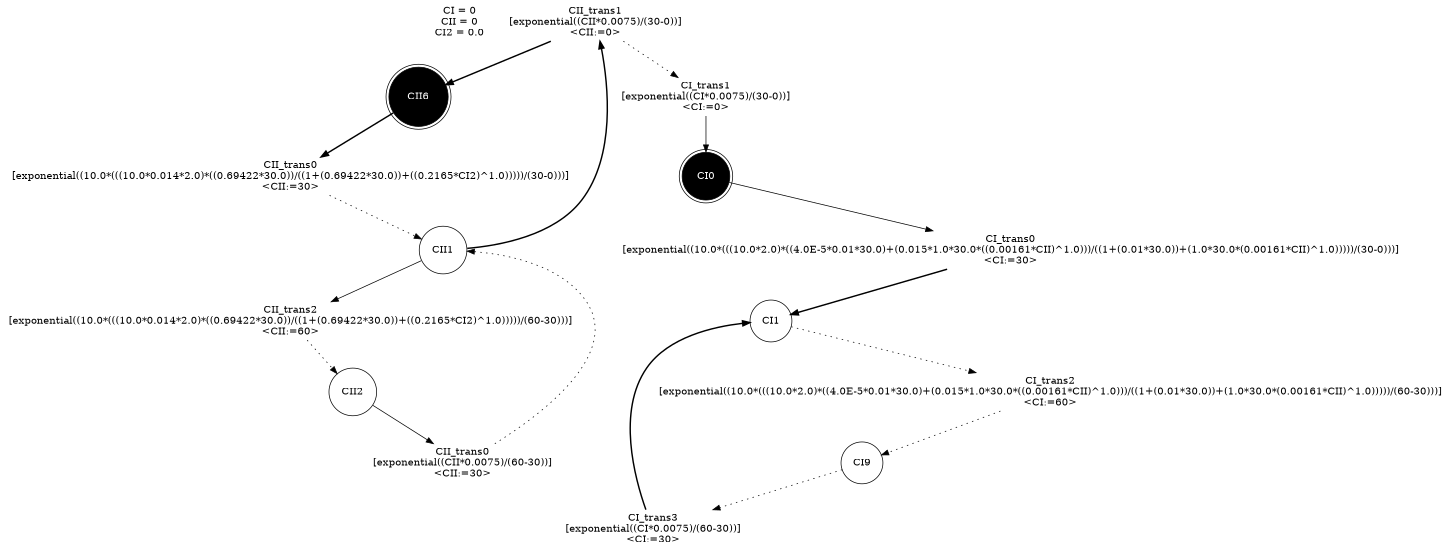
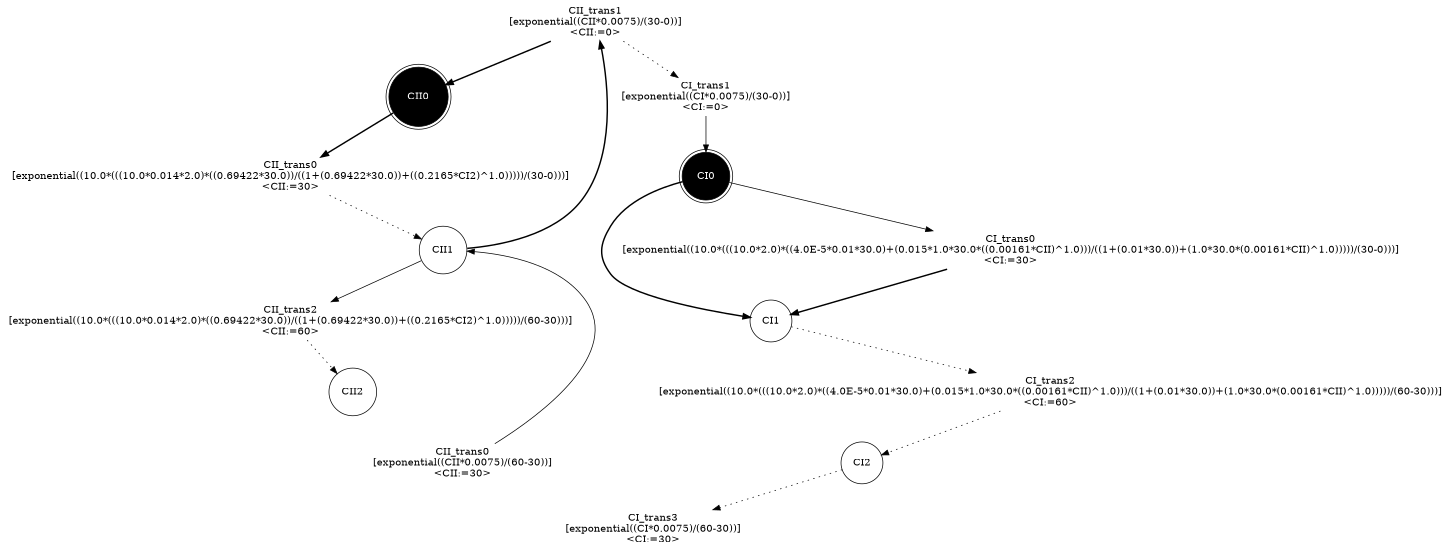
node "CI = 0 CII = 0 CI2 = 0.0": removed
node "CII6": label "CII6" -> "CII0"
edge "CII_trans0 [exponential((CII*0.0075)/(60-30))] <CII:=30>" -> "CII1": style dotted -> solid
edge "CI_trans3 [exponential((CI*0.0075)/(60-30))] <CI:=30>" -> "CI1": now "CI0" -> "CI1"
edge "CII2" -> "CII_trans0 [exponential((CII*0.0075)/(60-30))] <CII:=30>": removed
node "CI9": label "CI9" -> "CI2"
